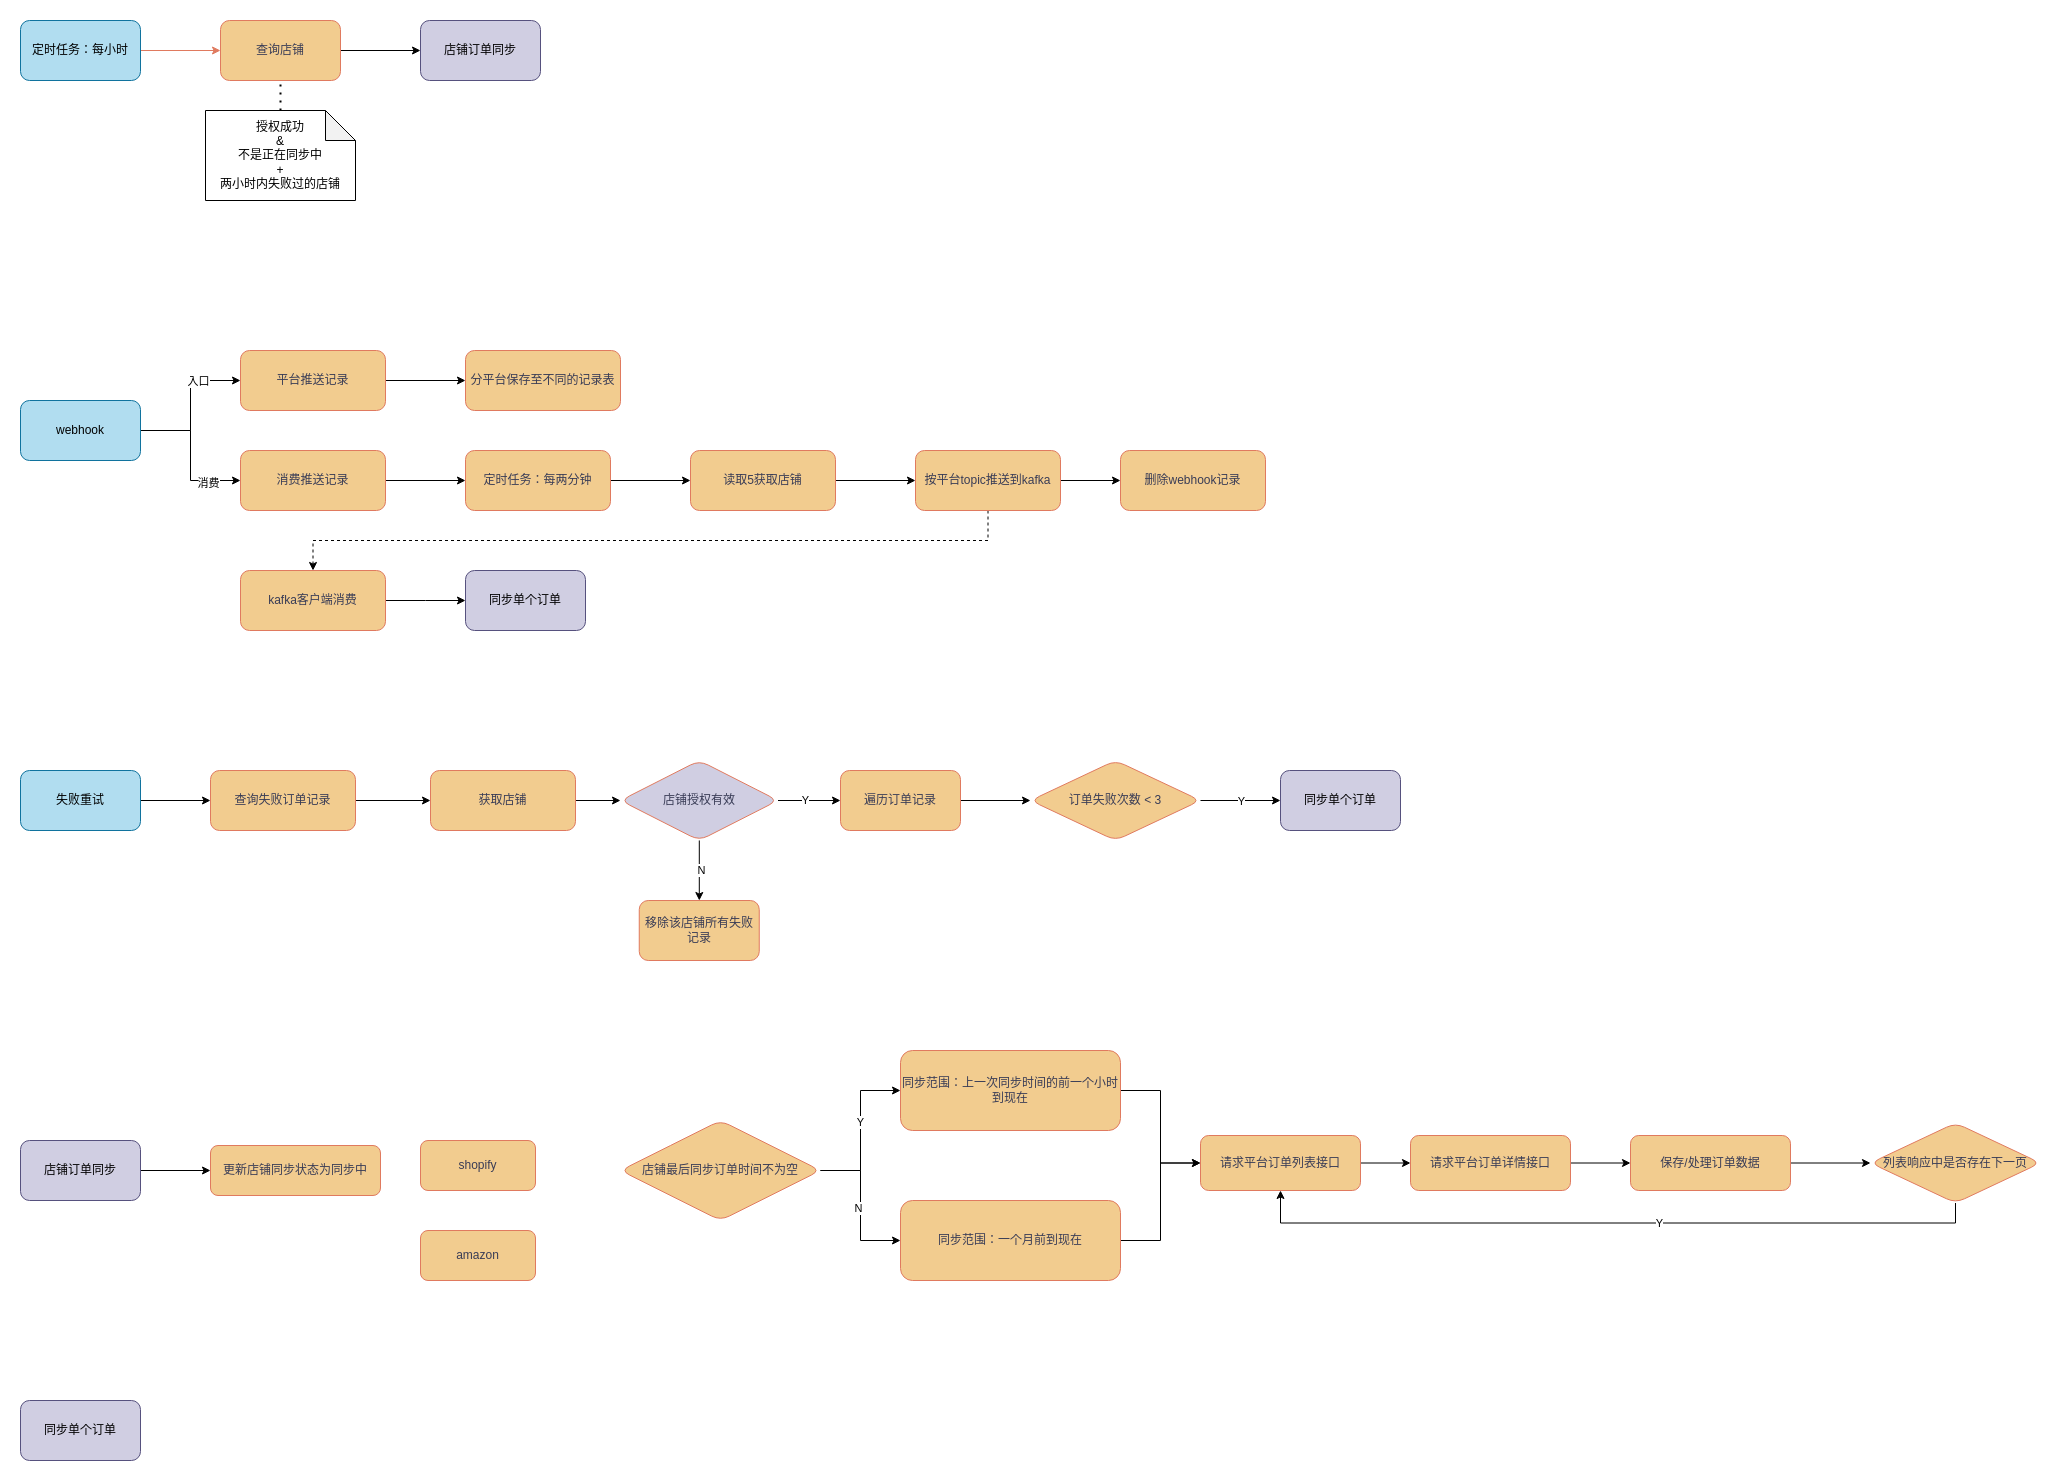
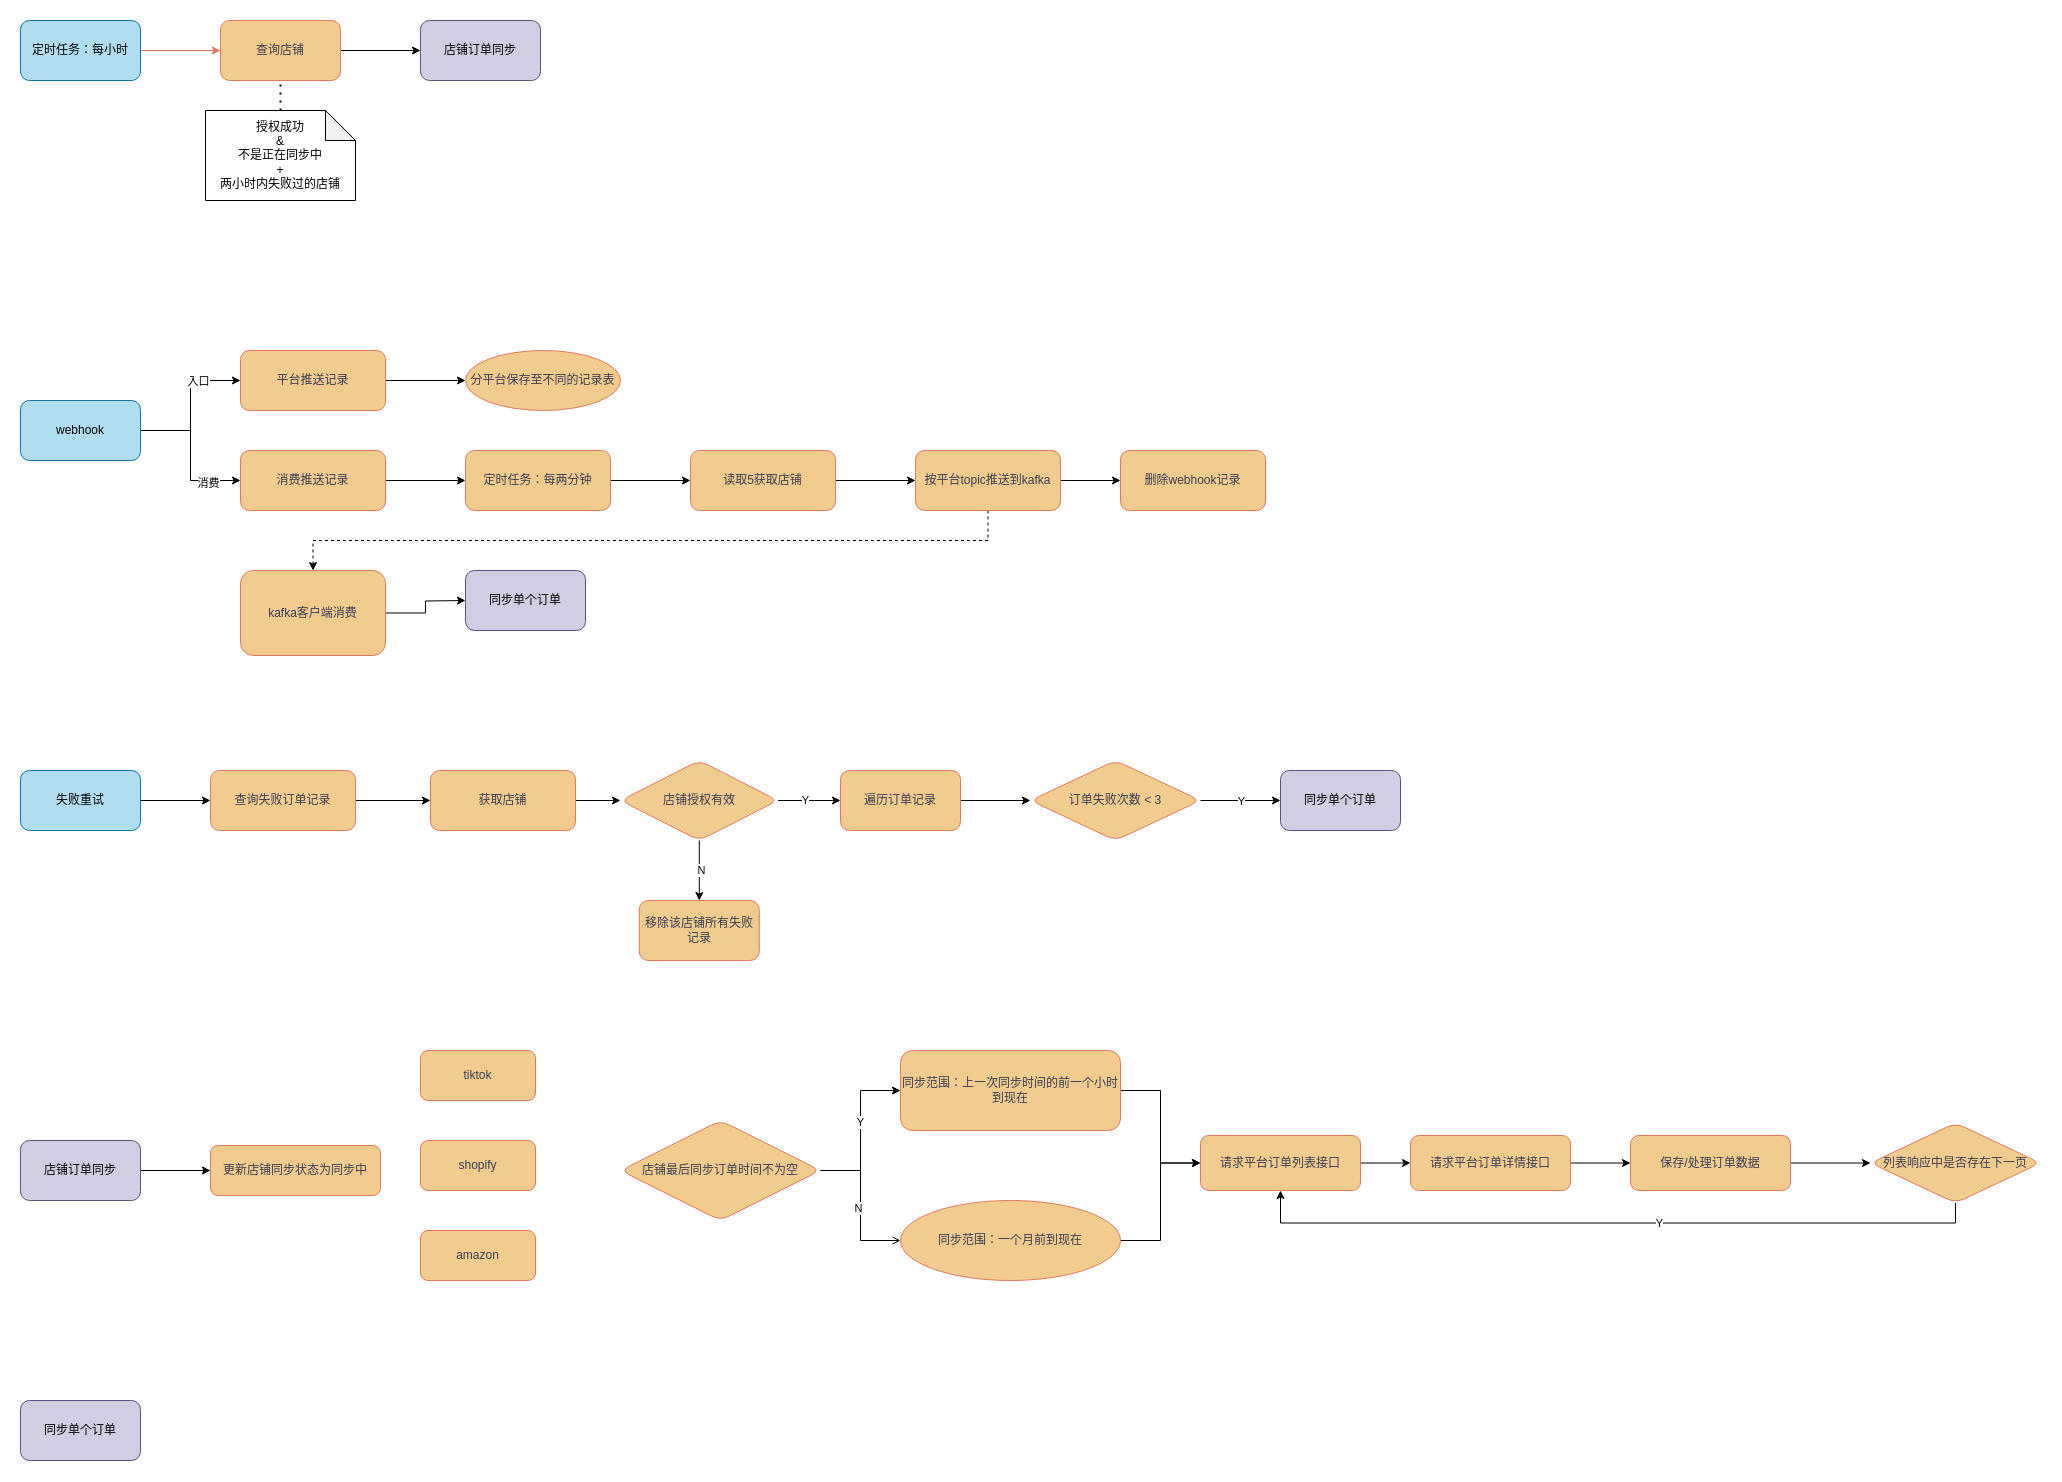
node "分平台保存至不同的记录表": shape rounded rectangle -> ellipse
node "kafka客户端消费": size 145x60 -> 145x85
node "店铺授权有效": fillcolor #d0cee2 -> #f2cc8f
node "tiktok": added
edge "店铺最后同步订单时间不为空" -> "同步范围：一个月前到现在": arrowhead classic -> open
node "同步范围：一个月前到现在": shape rounded rectangle -> ellipse
